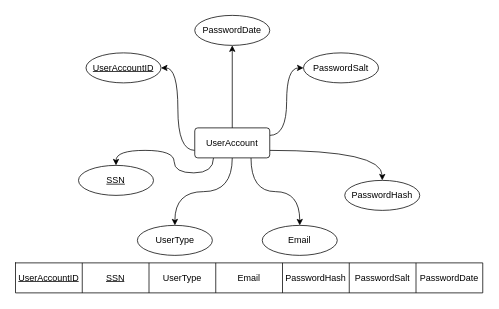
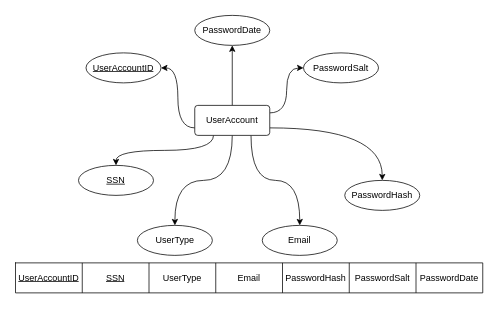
node "UserAccount": moved (232, 143) -> (232, 120)
